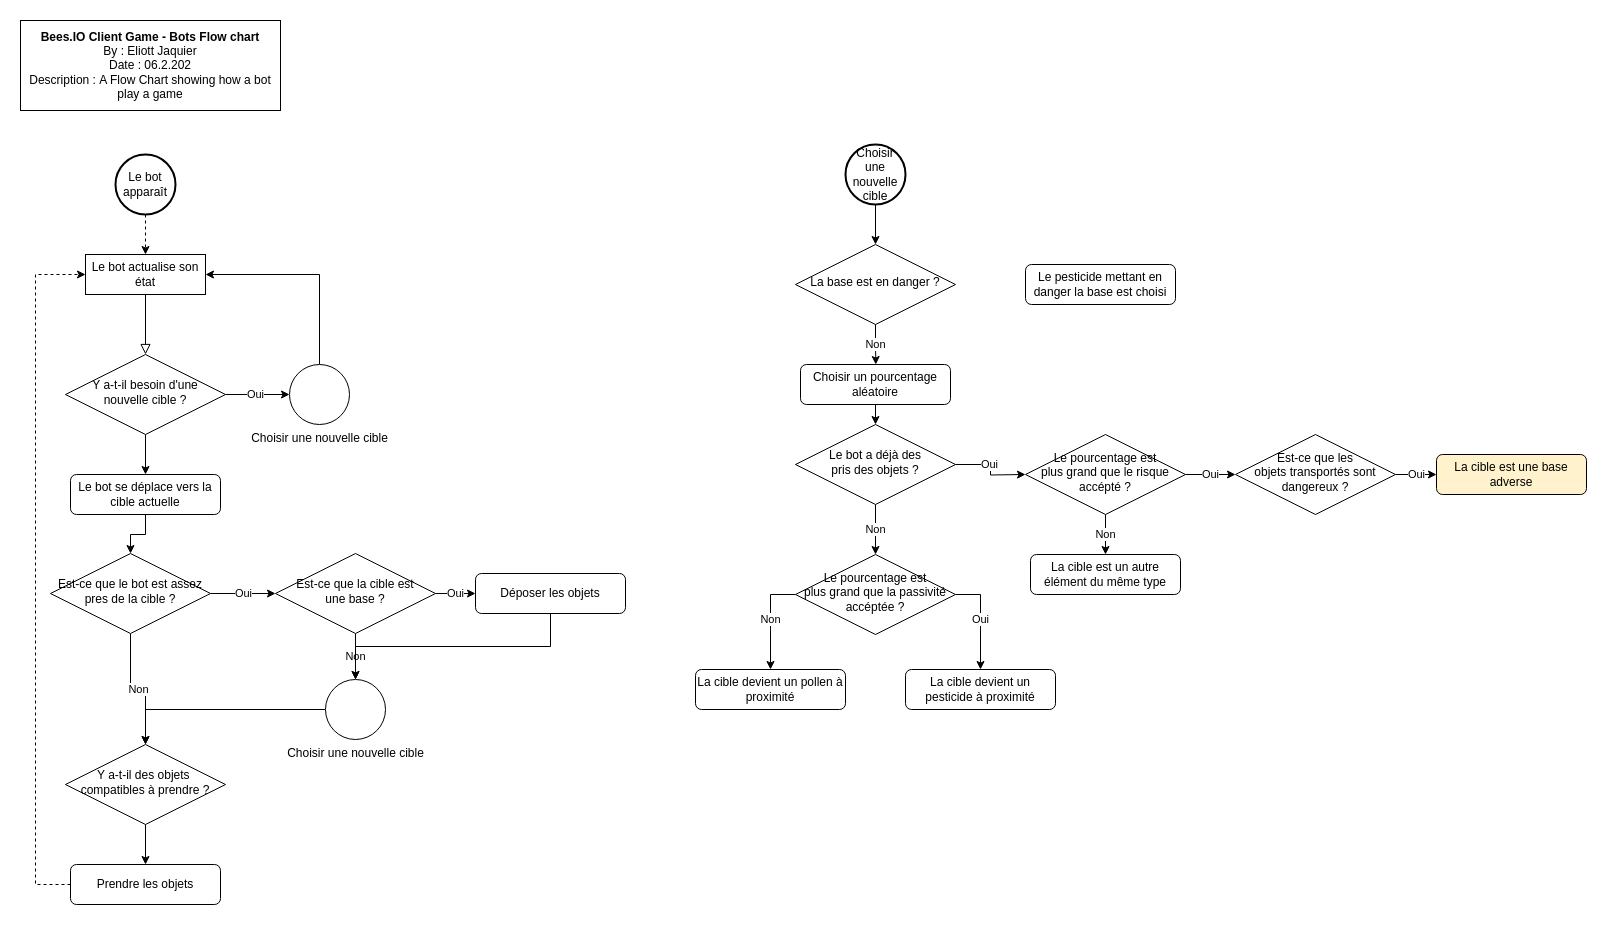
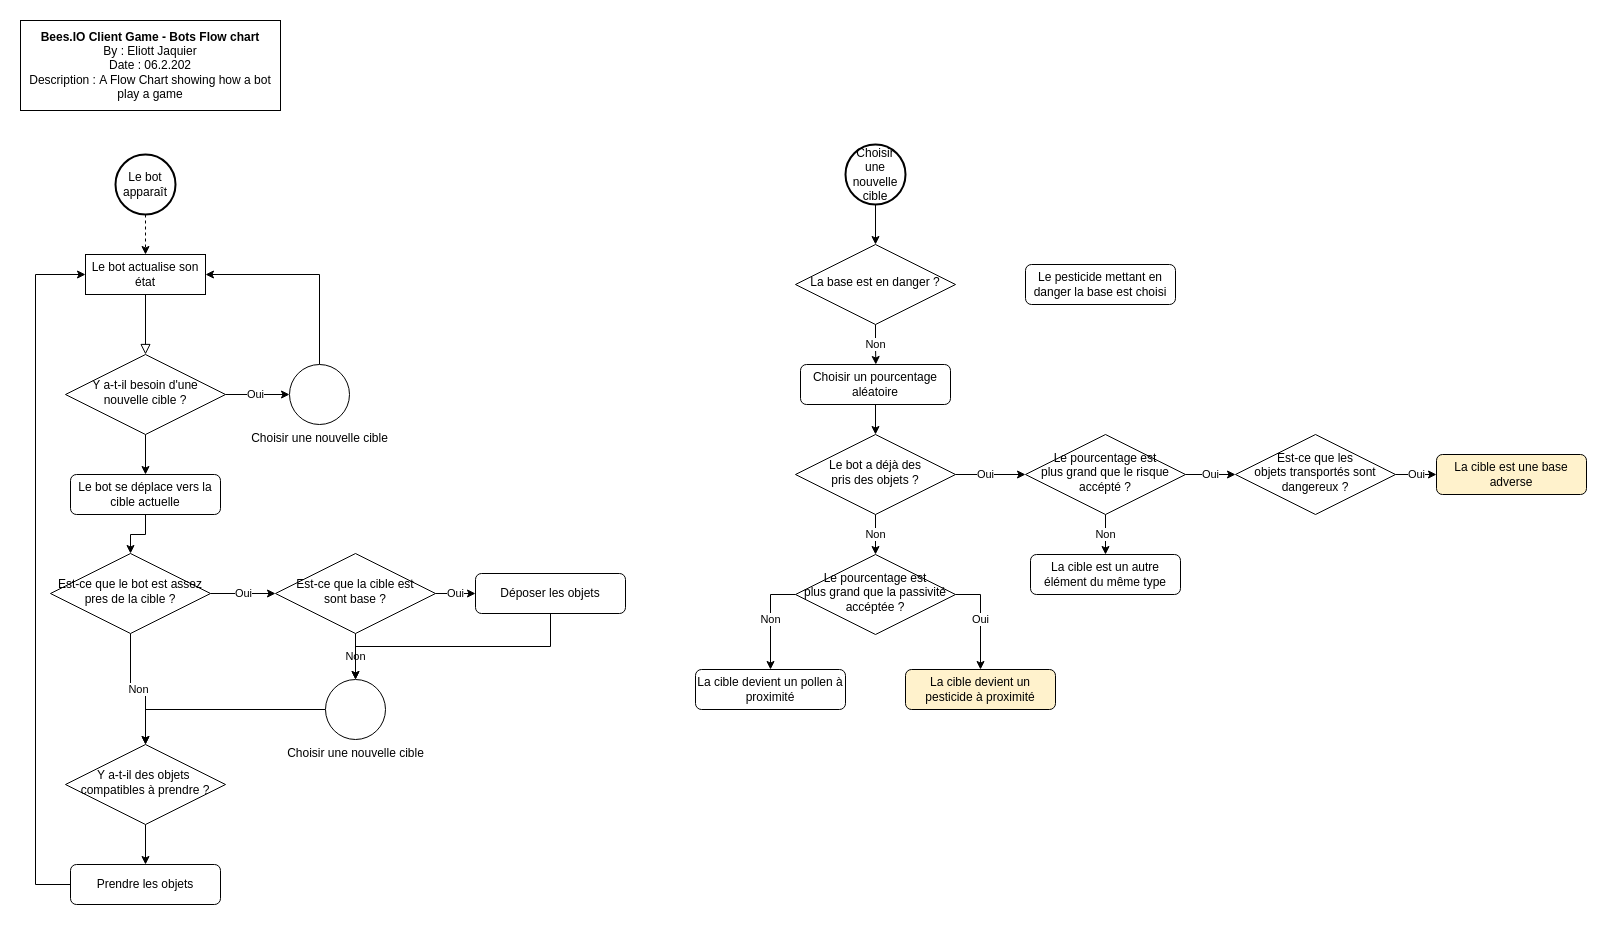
node "Le bot a déjà des pris des objets ?": moved (876, 465) -> (876, 475)
edge "Prendre les objets" -> "Le bot actualise son état": style dashed -> solid
node "Est-ce que la cible est une base ?": label "Est-ce que la cible est une base ?" -> "Est-ce que la cible est sont base ?"
node "La cible devient un pesticide à proximité": fillcolor #ffffff -> #fff2cc
